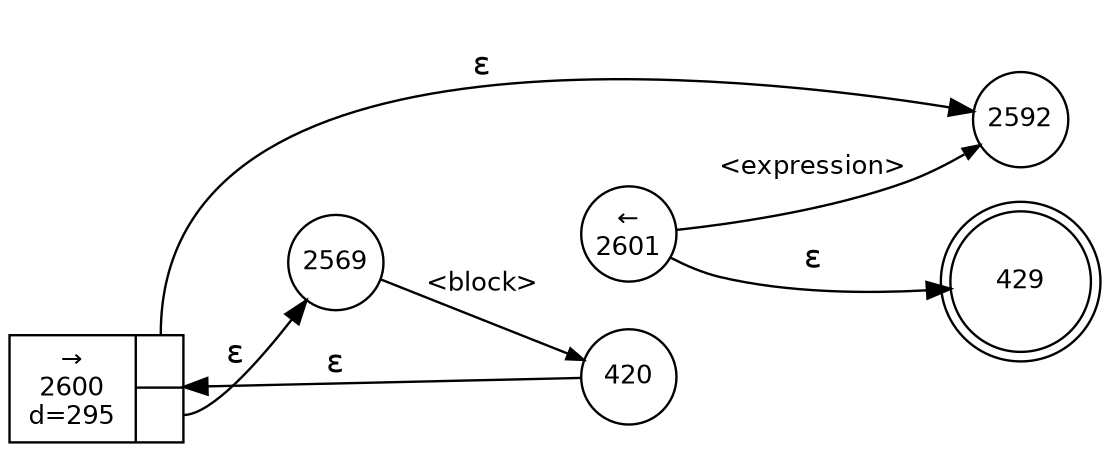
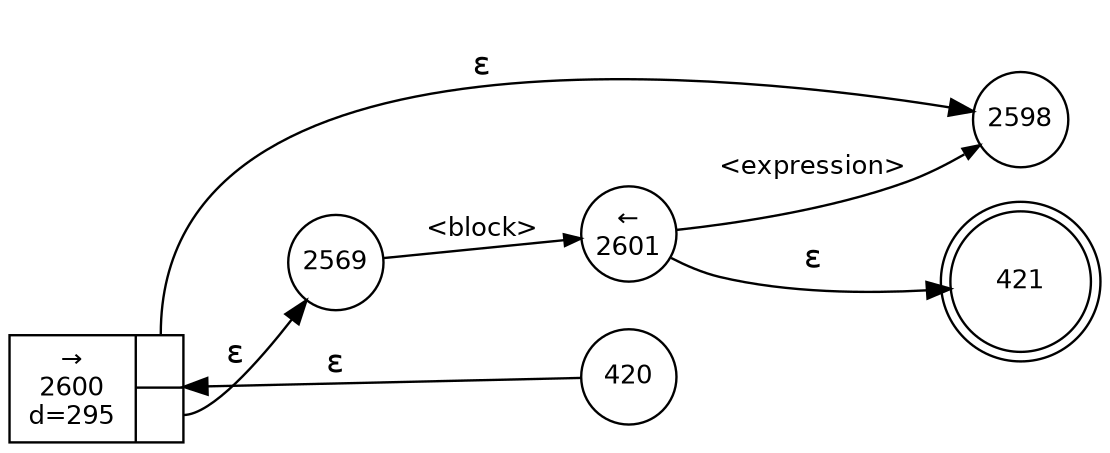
node "2592": label "2592" -> "2598"
node "429": label "429" -> "421"
edge "2569" -> "420": now "2569" -> "← 2601"
